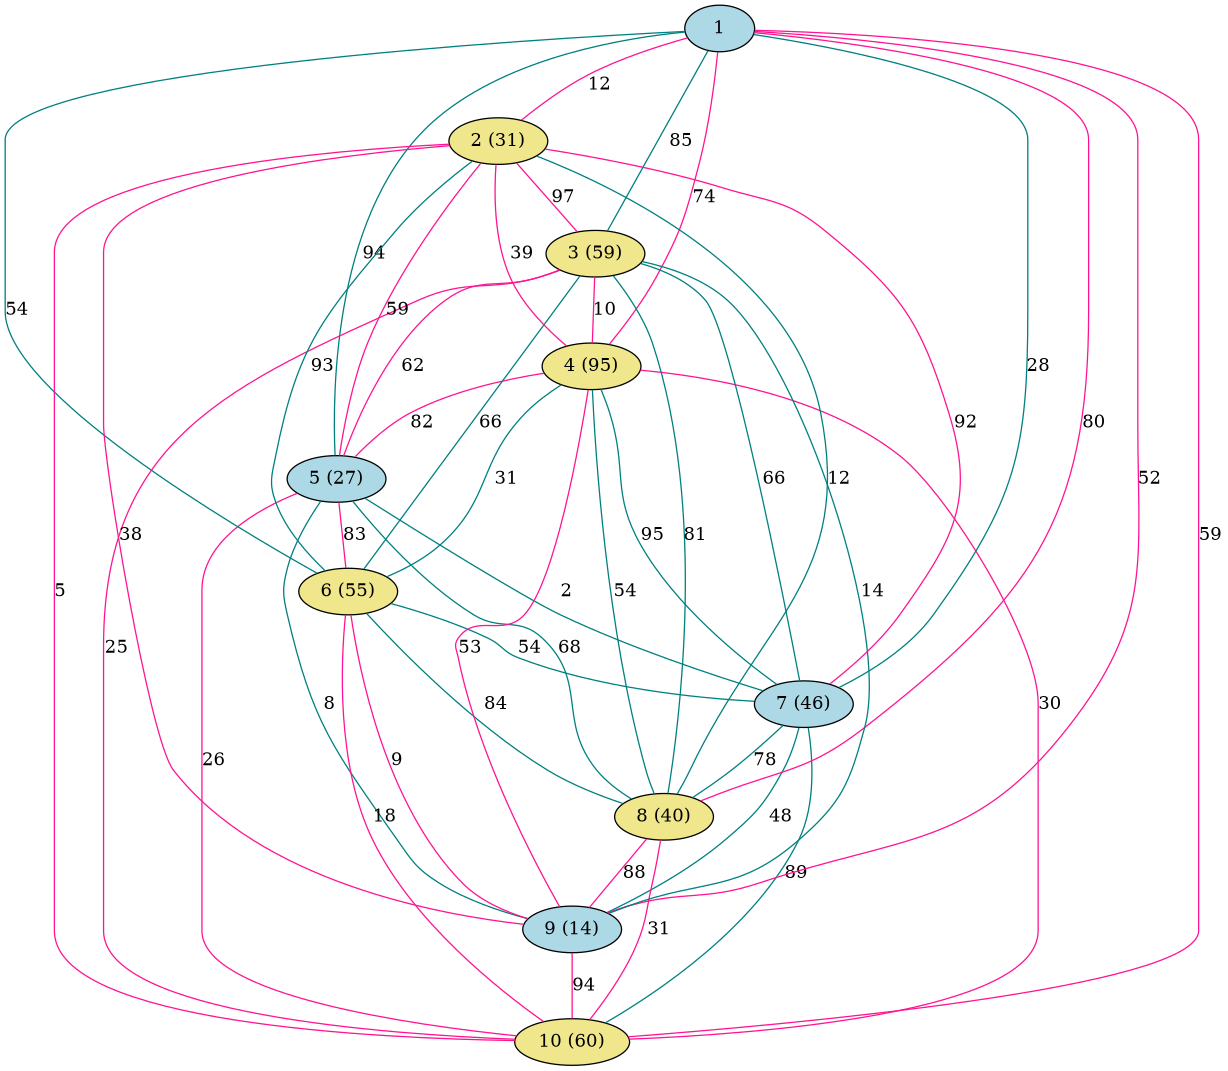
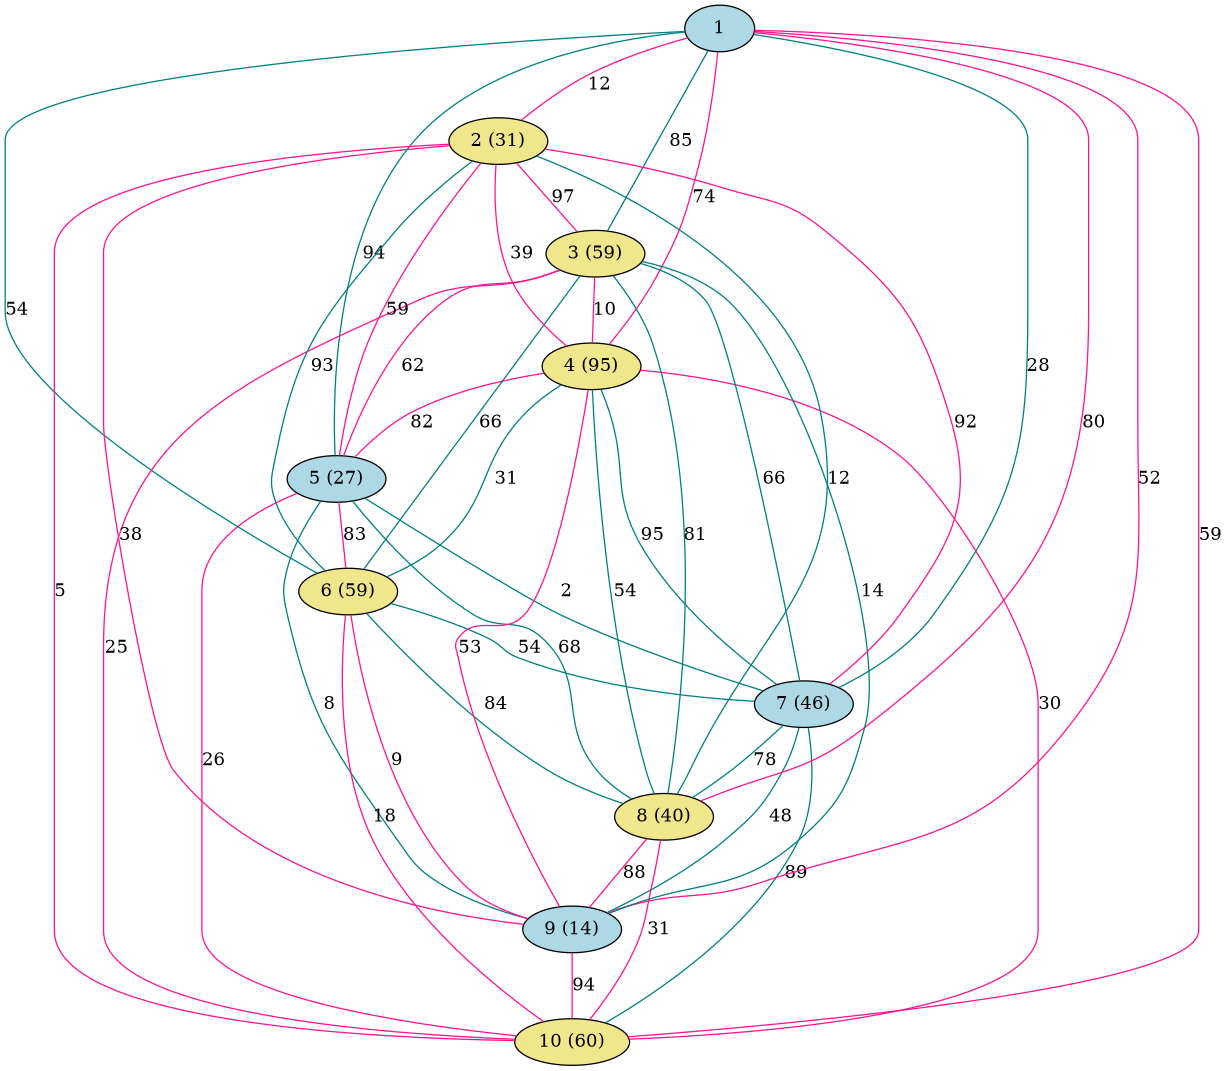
node "6 (55)": label "6 (55)" -> "6 (59)"
